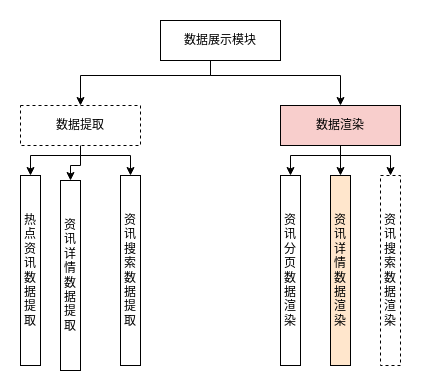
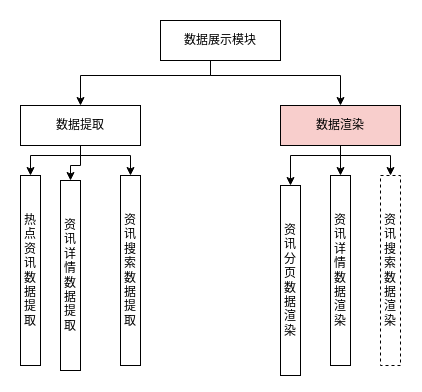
node "数据提取": style dashed -> solid
node "资讯分页数据渲染": moved (291, 271) -> (291, 281)
node "资讯详情数据渲染": fillcolor #ffe6cc -> #ffffff
